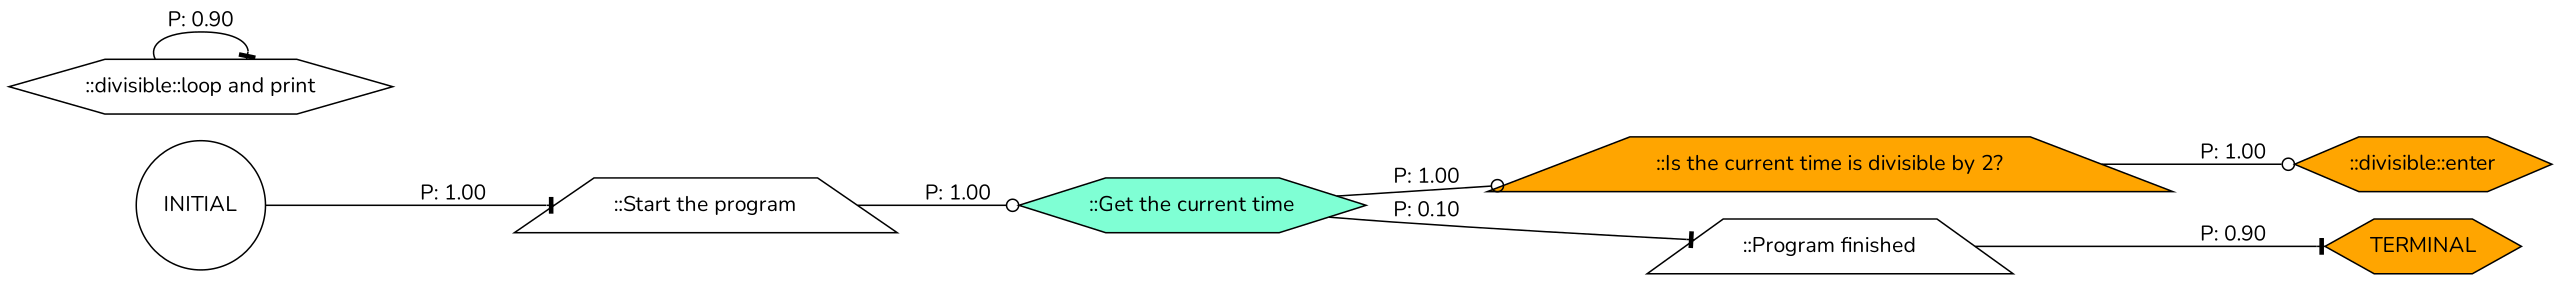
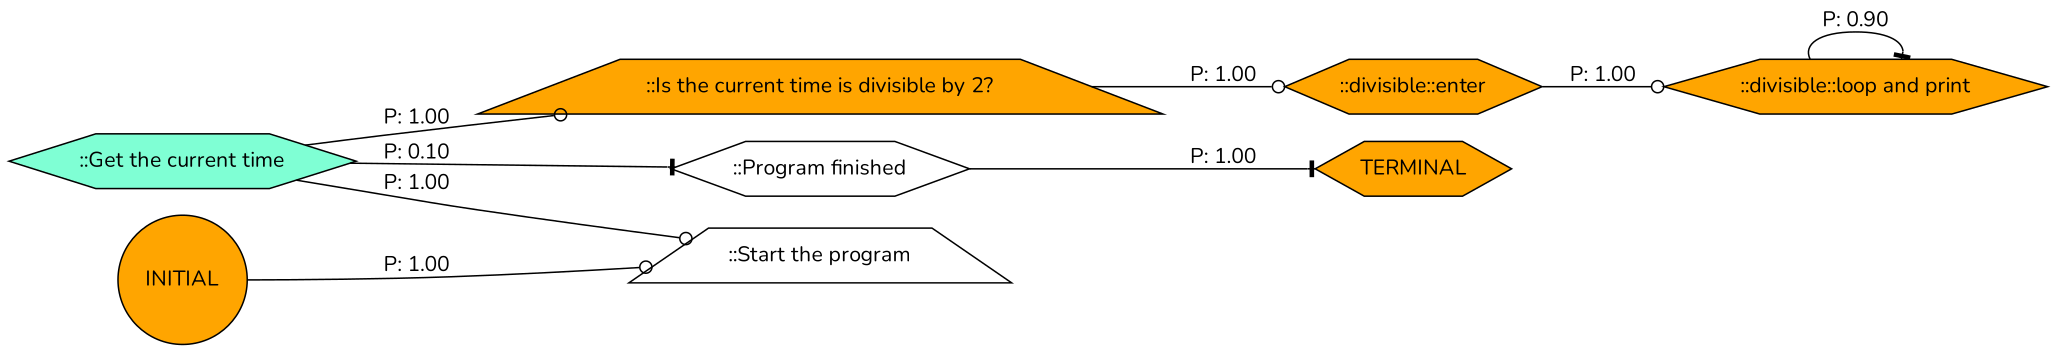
node "::divisible::loop and print": fillcolor white -> orange
edge "::divisible::enter" -> "::divisible::loop and print": added, label "P: 1.00"
node "INITIAL": fillcolor white -> orange
edge "INITIAL" -> "::Start the program": arrowhead tee -> odot
edge "::Start the program" -> "::Get the current time": reversed
edge "::Program finished" -> "TERMINAL": label "P: 0.90" -> "P: 1.00"
node "::Program finished": shape trapezium -> hexagon
